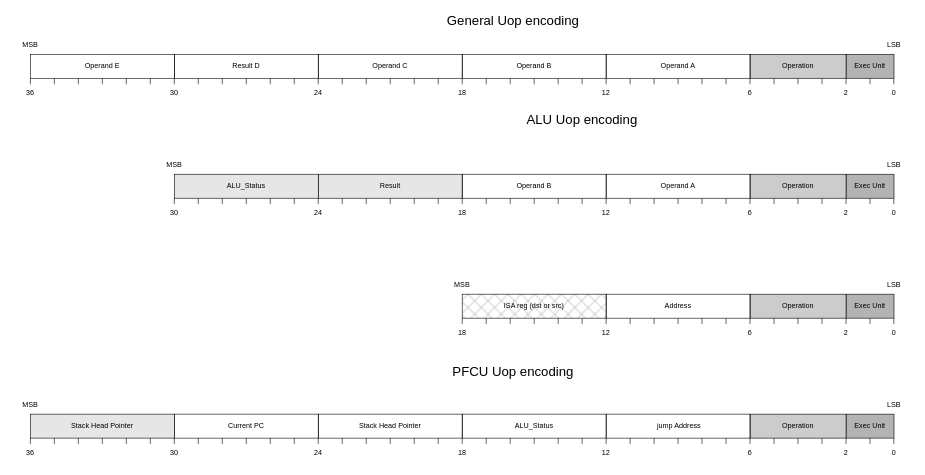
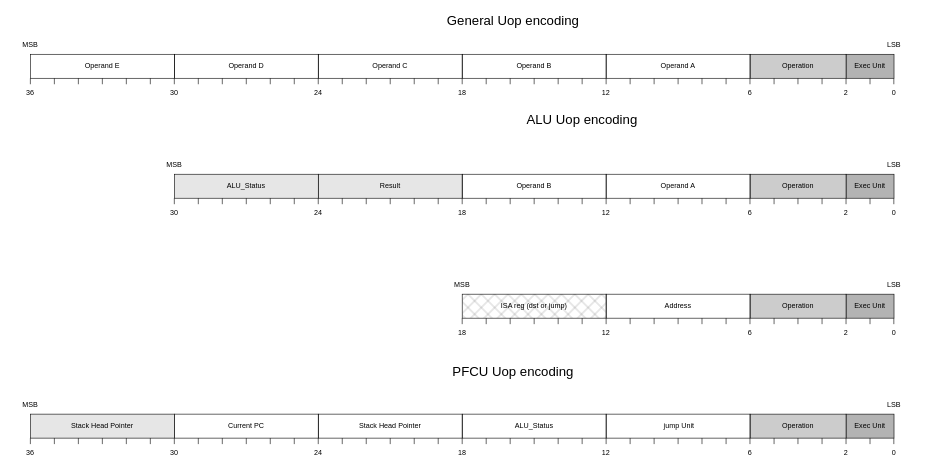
node "Result D": label "Result D" -> "Operand D"
node "ISA reg (dst or src)": label "ISA reg (dst or src)" -> "ISA reg (dst or jump)"
node "jump Address": label "jump Address" -> "jump Unit"
